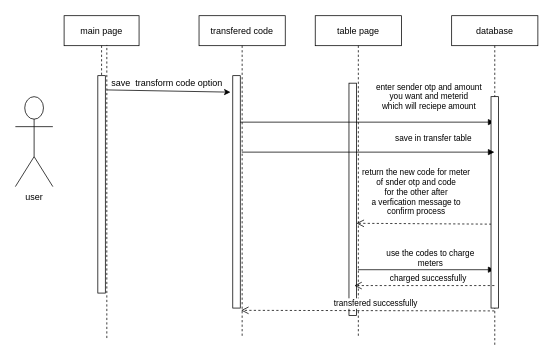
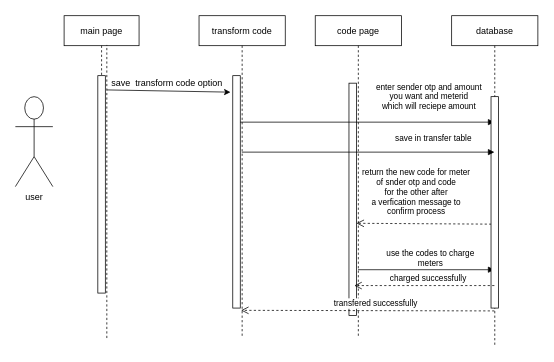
node "transfered code": label "transfered code" -> "transform code"
node "table page": label "table page" -> "code page"
